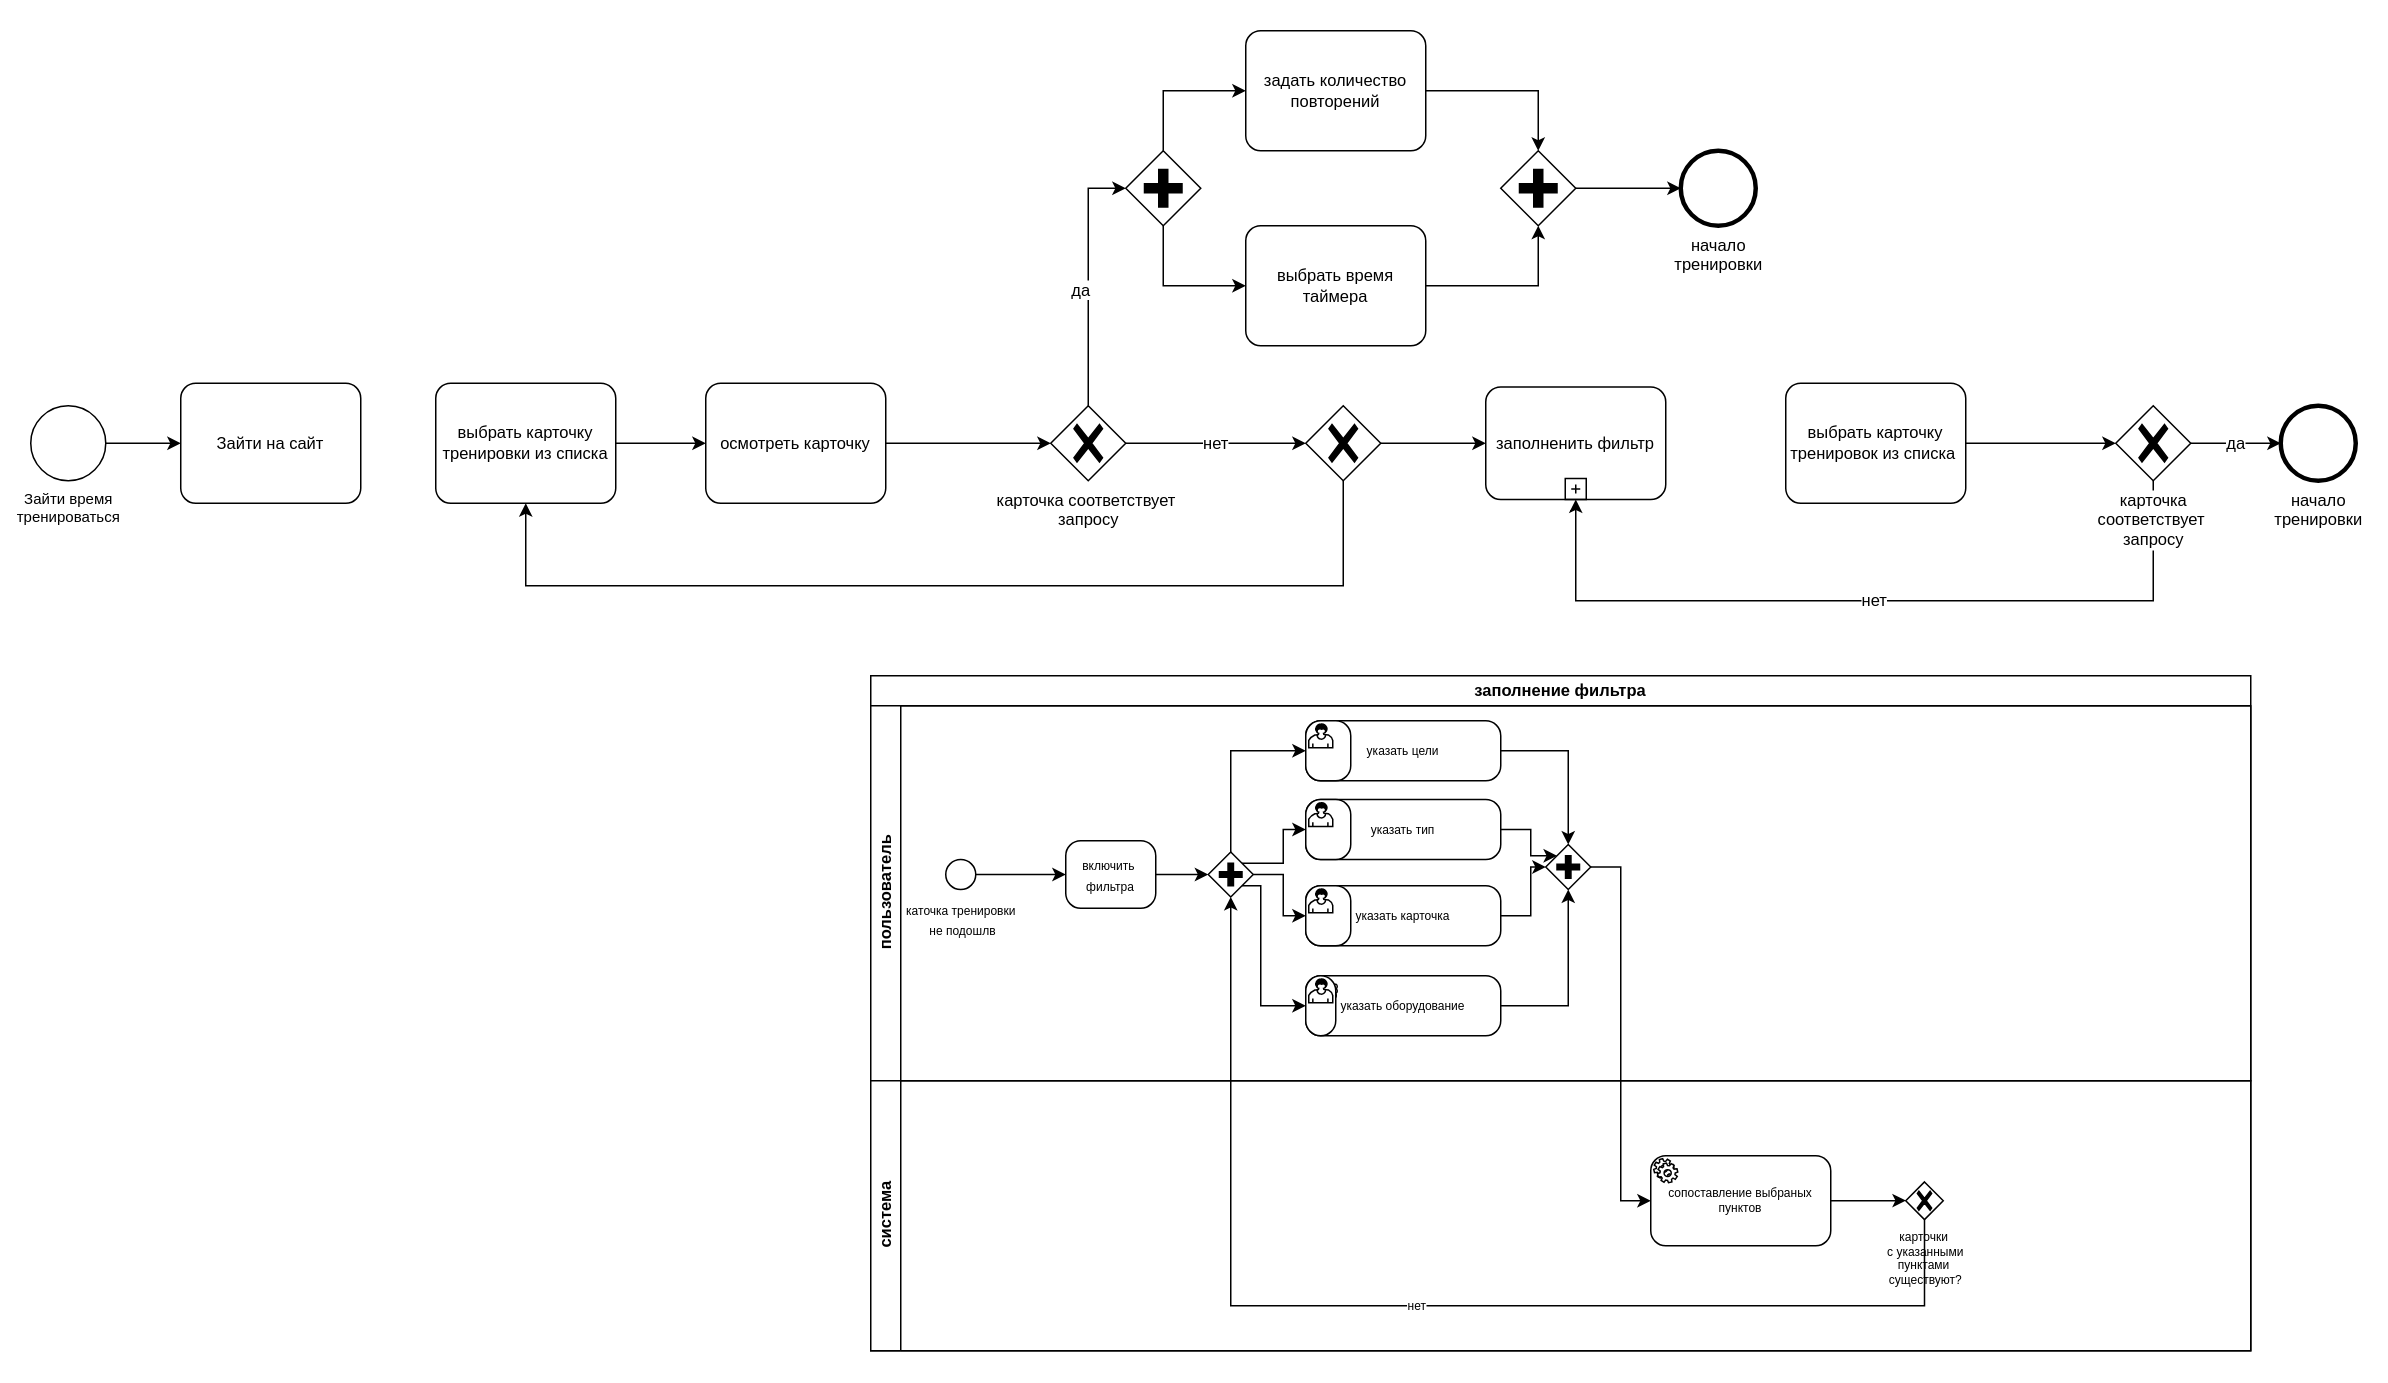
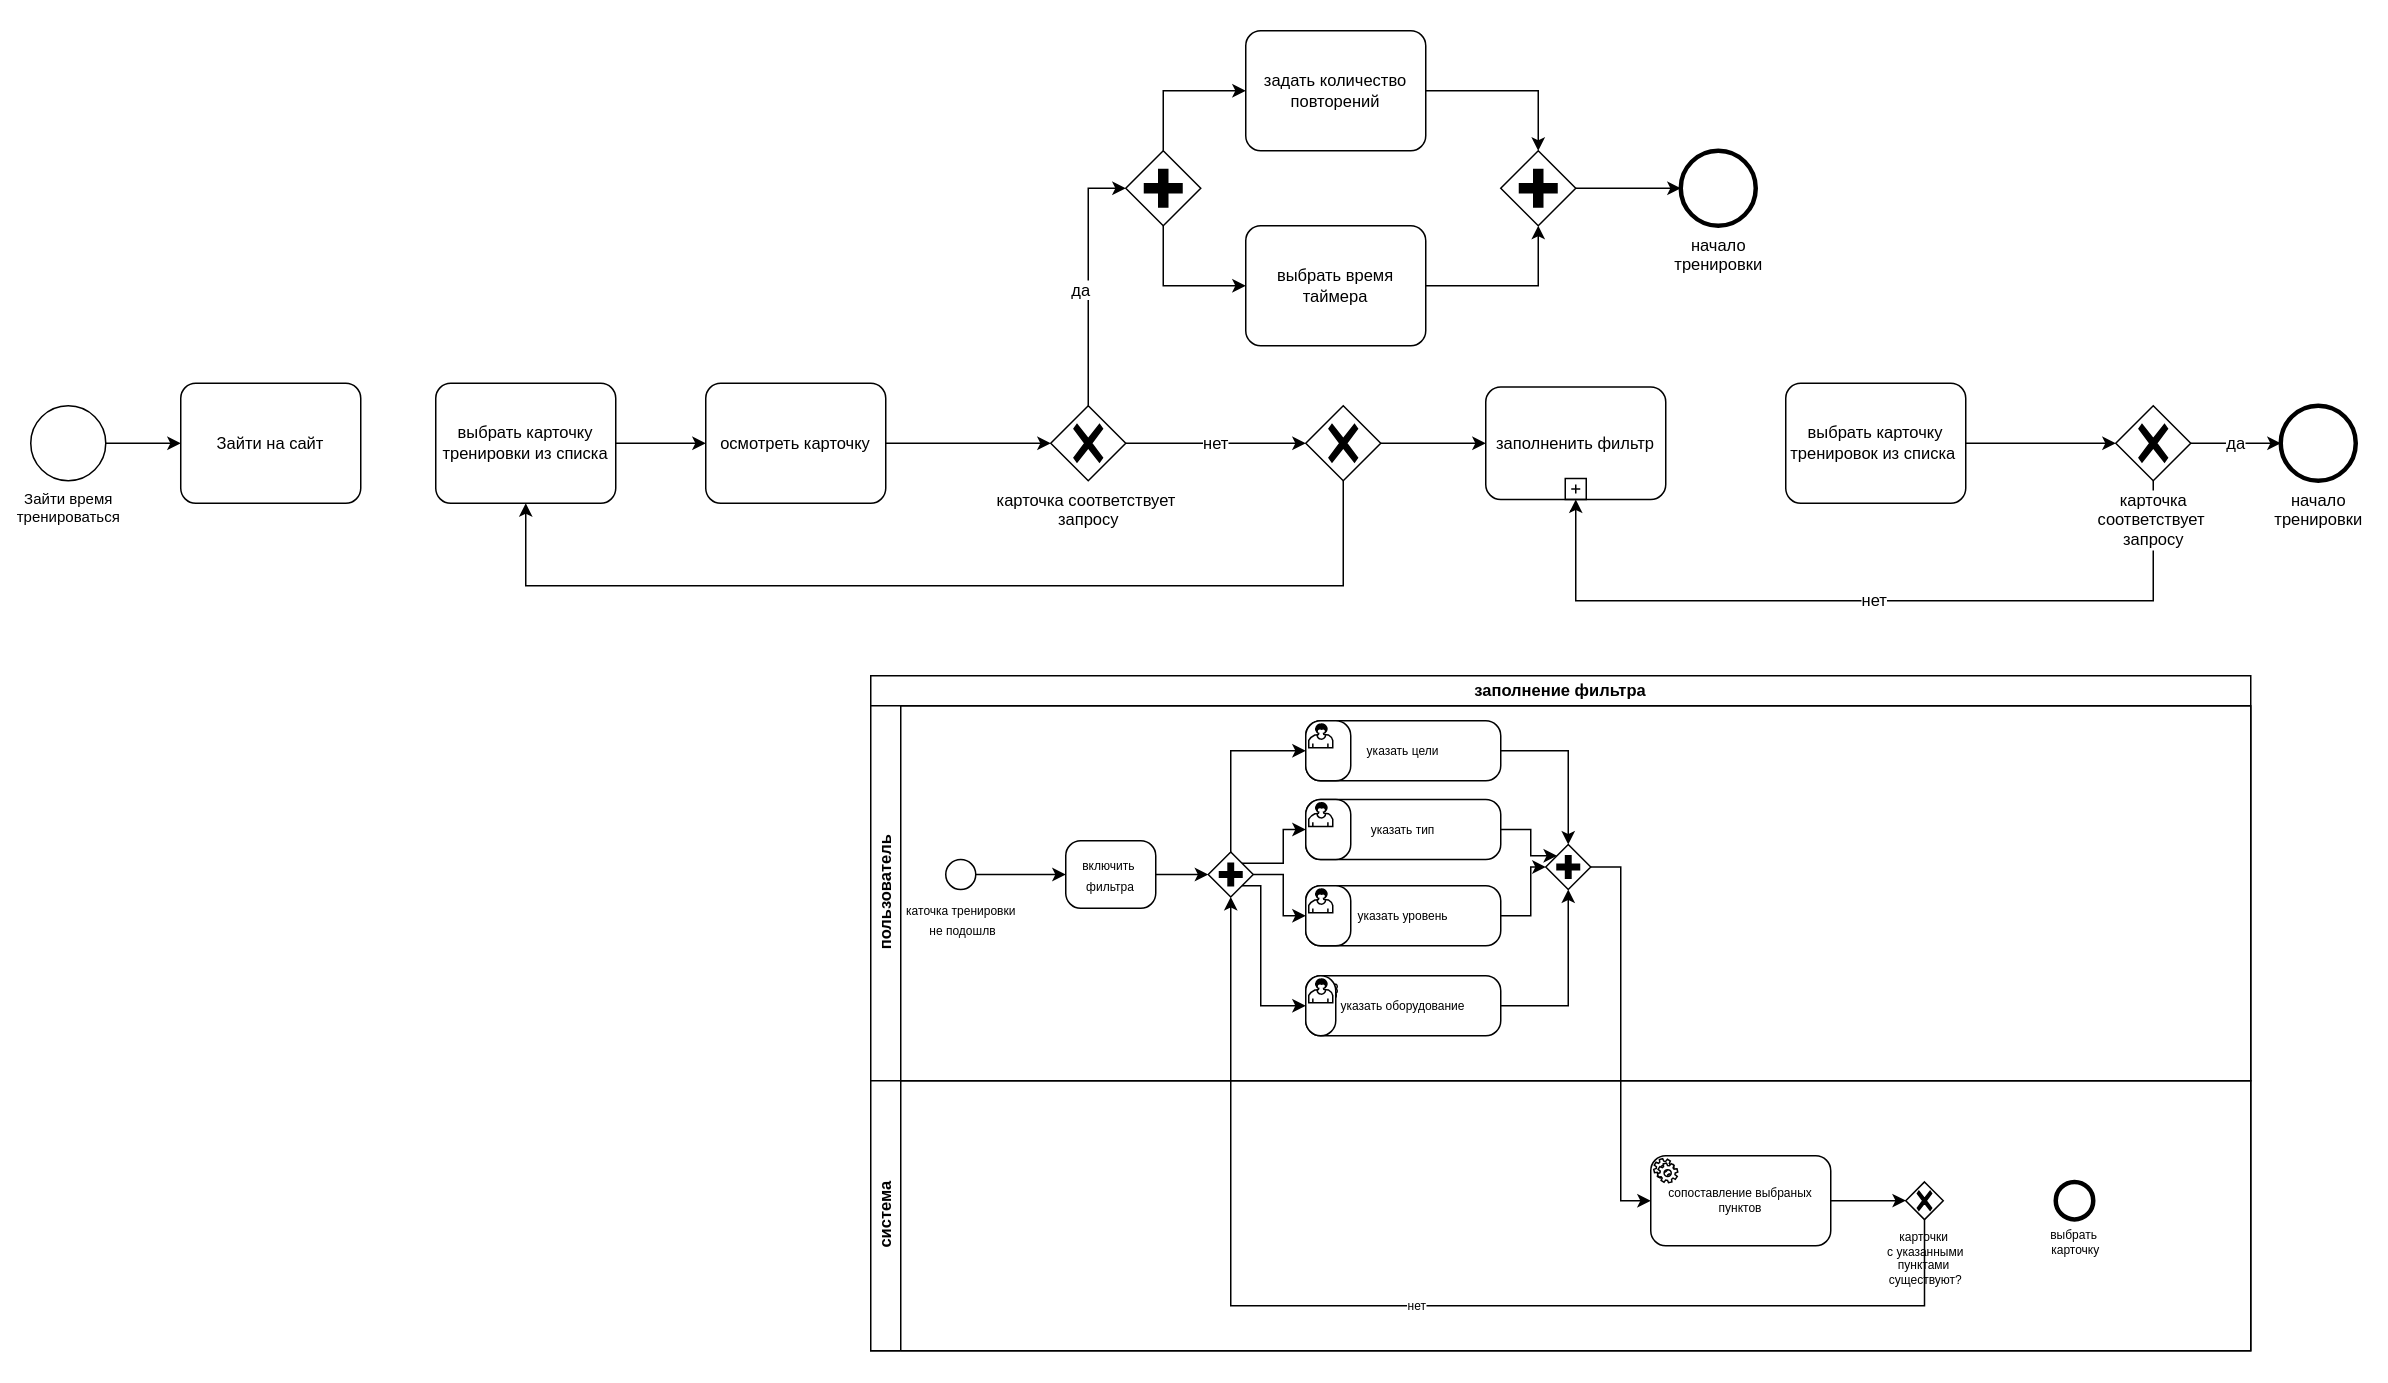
node "указать карточка": label "указать карточка" -> "указать уровень"
node "выбрать карточку": added
